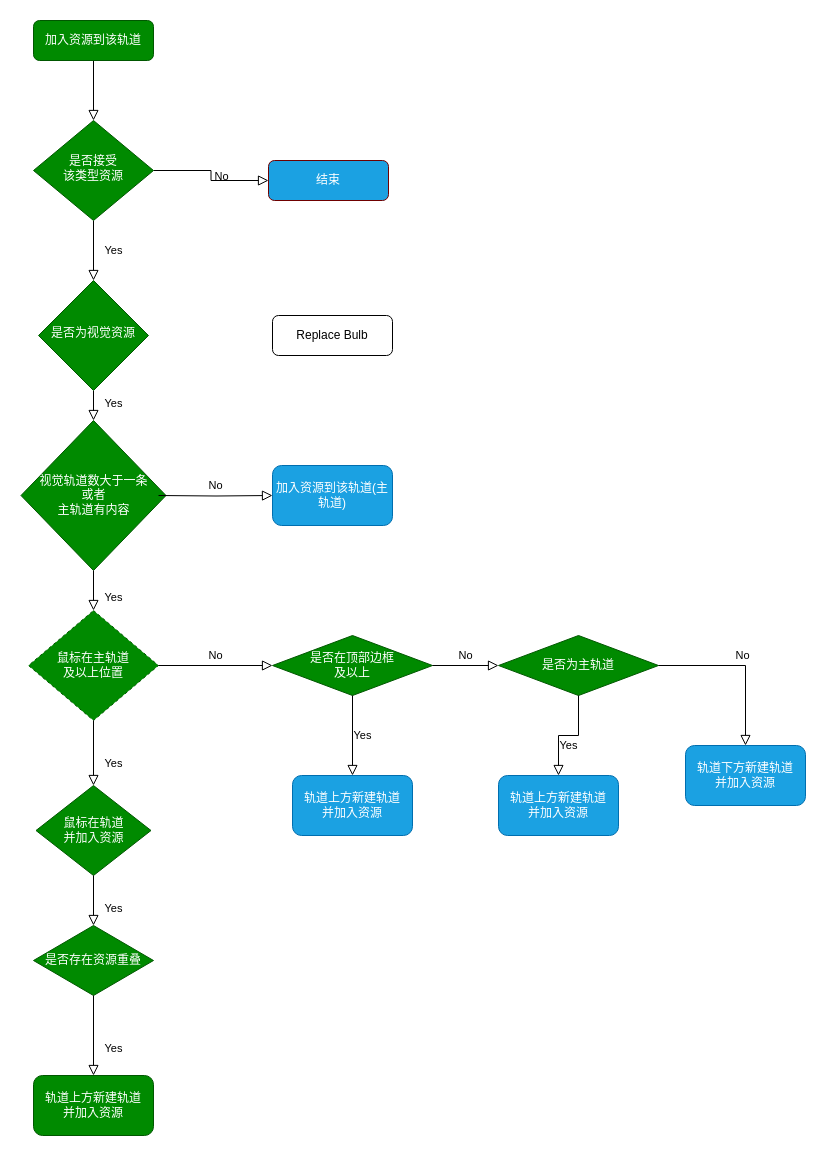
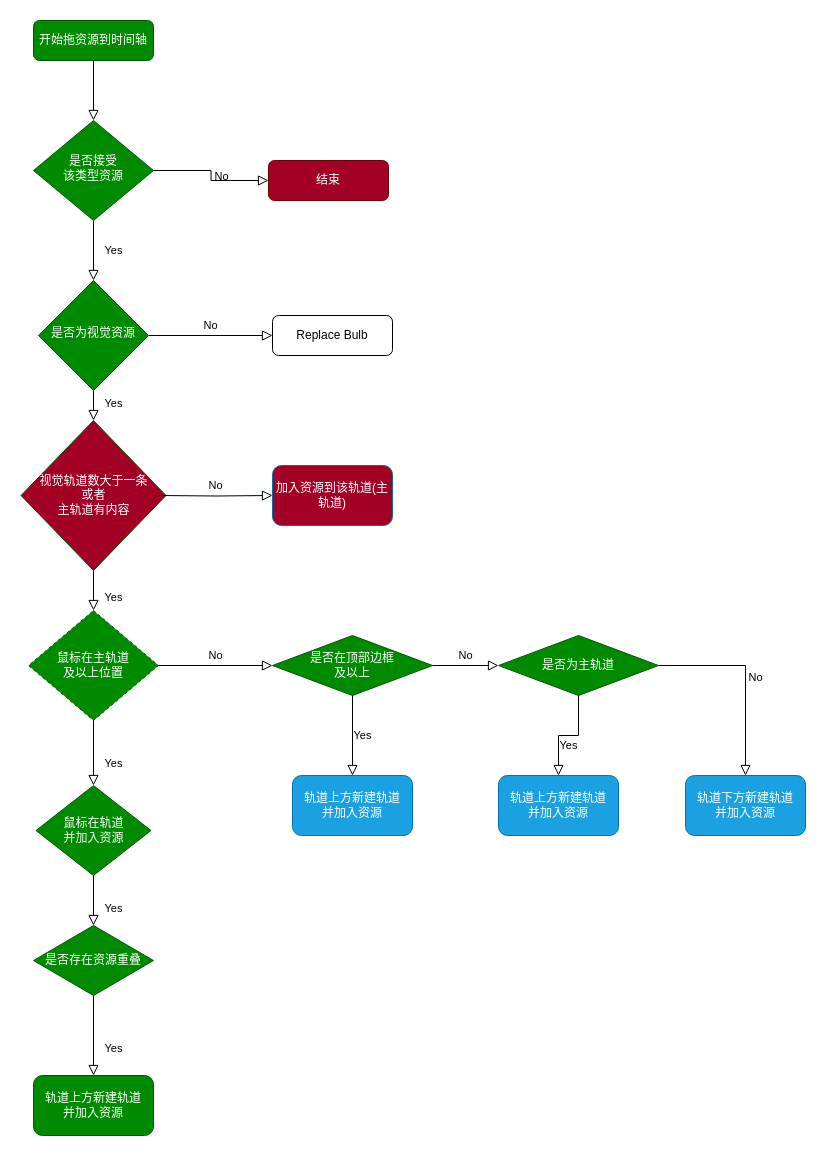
node "加入资源到该轨道": label "加入资源到该轨道" -> "开始拖资源到时间轴"
node "结束": fillcolor #1ba1e2 -> #a20025
edge "是否为视觉资源" -> "Replace Bulb": added, label "No"
node "视觉轨道数大于一条 或者 主轨道有内容": fillcolor #008a00 -> #a20025
node "加入资源到该轨道(主轨道)": fillcolor #1ba1e2 -> #a20025
node "轨道下方新建轨道 并加入资源": moved (746, 776) -> (746, 806)
